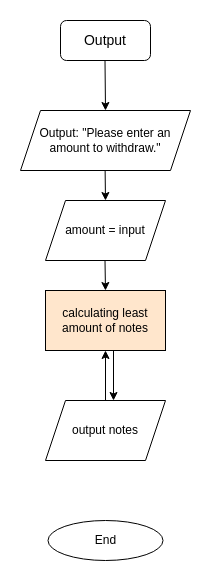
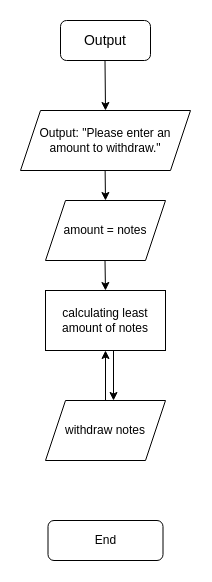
node "amount = input": label "amount = input" -> "amount = notes"
node "calculating least amount of notes": fillcolor #ffe6cc -> #ffffff
node "output notes": label "output notes" -> "withdraw notes"
node "End": shape ellipse -> rounded rectangle
